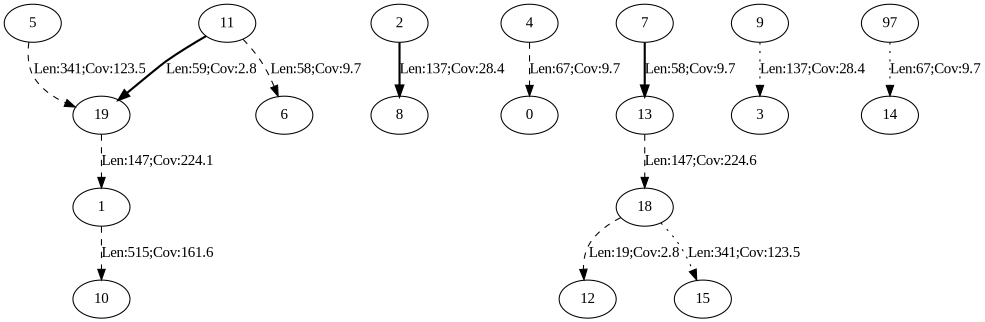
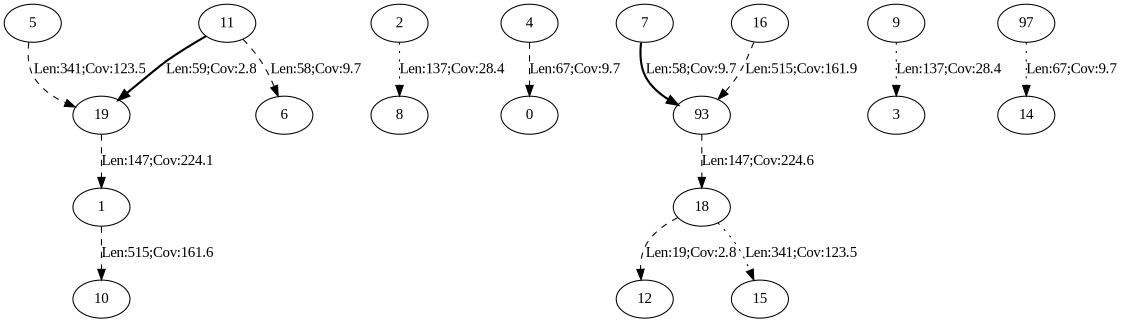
node "16": added
edge "2" -> "8": style bold -> dotted
node "13": label "13" -> "93"
